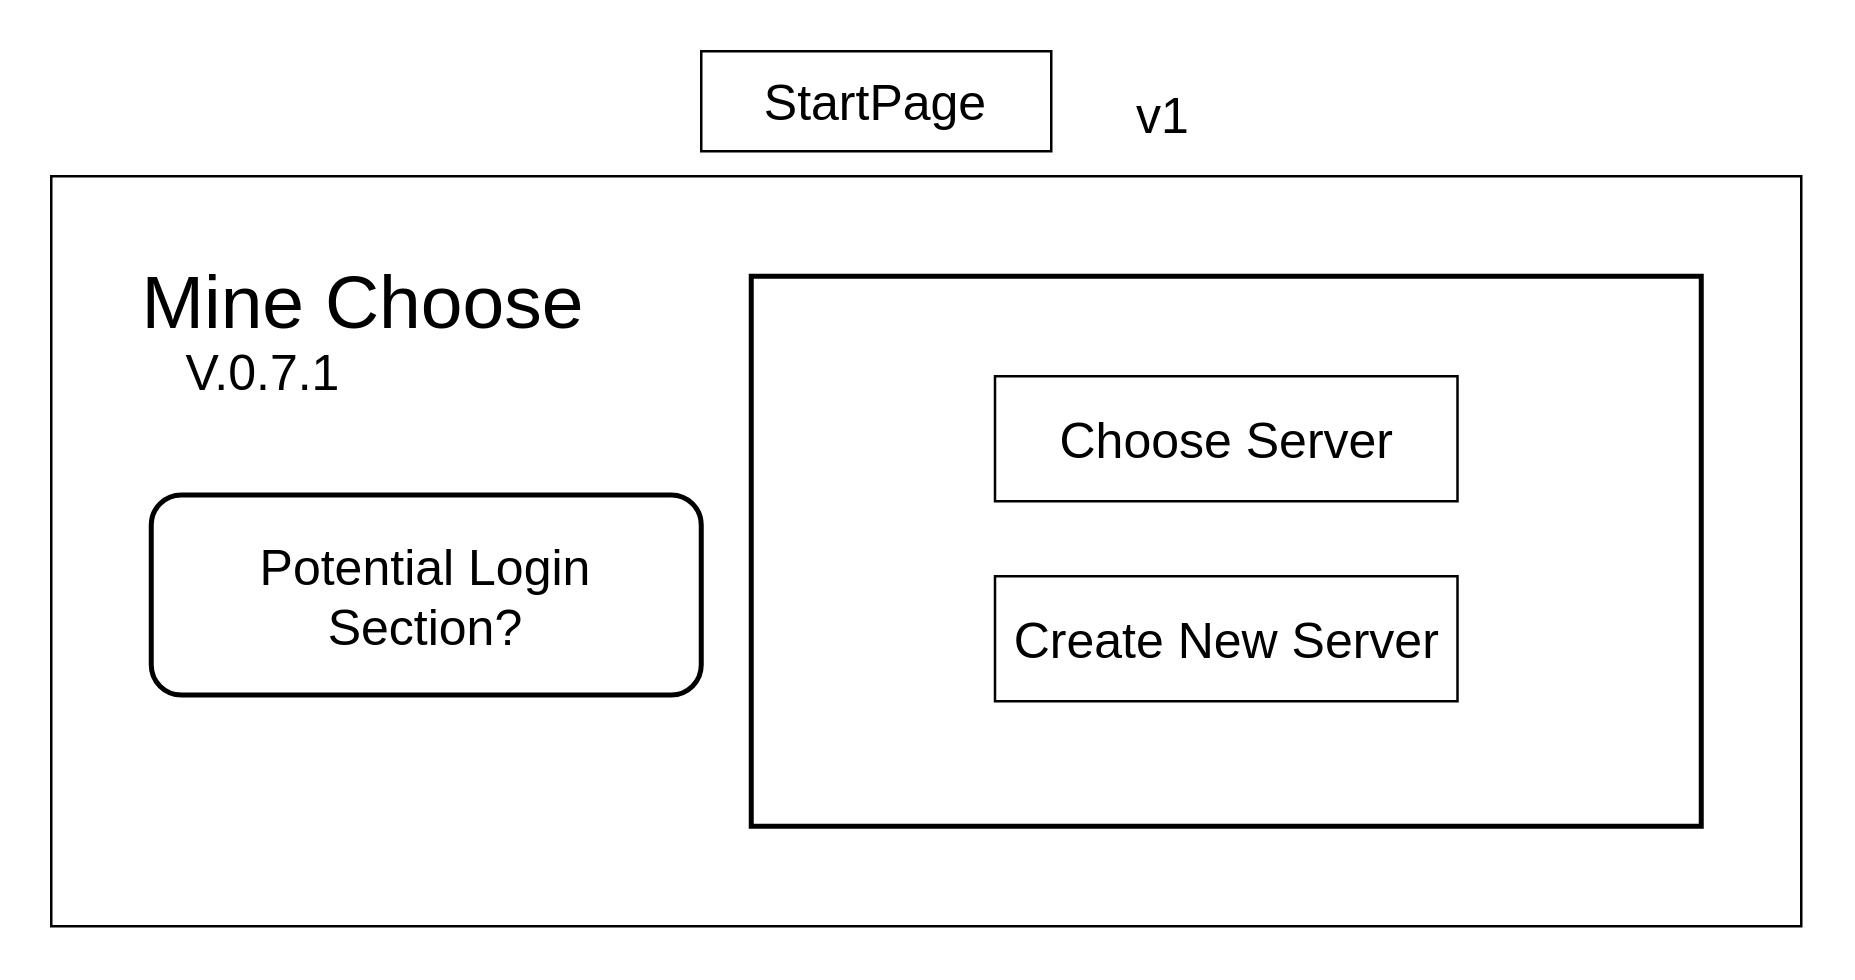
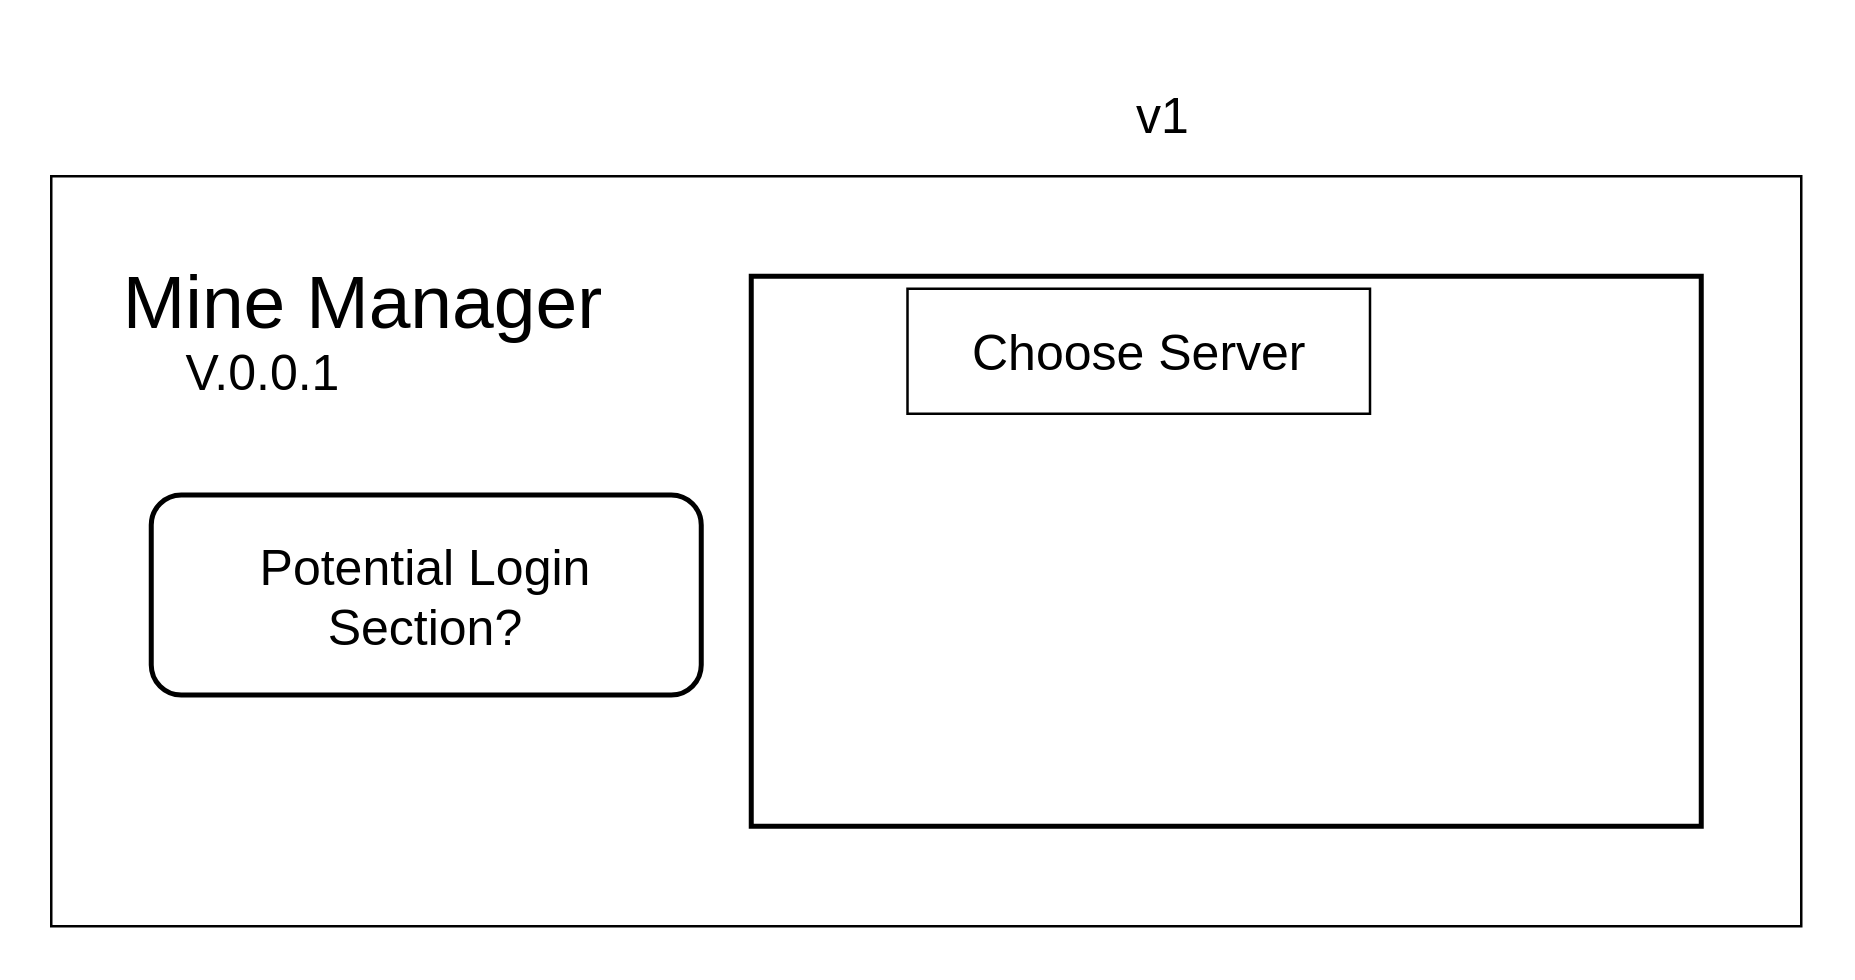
node "StartPage": removed
node "Mine Choose": label "Mine Choose" -> "Mine Manager"
node "V.0.7.1": label "V.0.7.1" -> "V.0.0.1"
node "Choose Server": moved (1226, 439) -> (1139, 351)
node "Create New Server": removed
